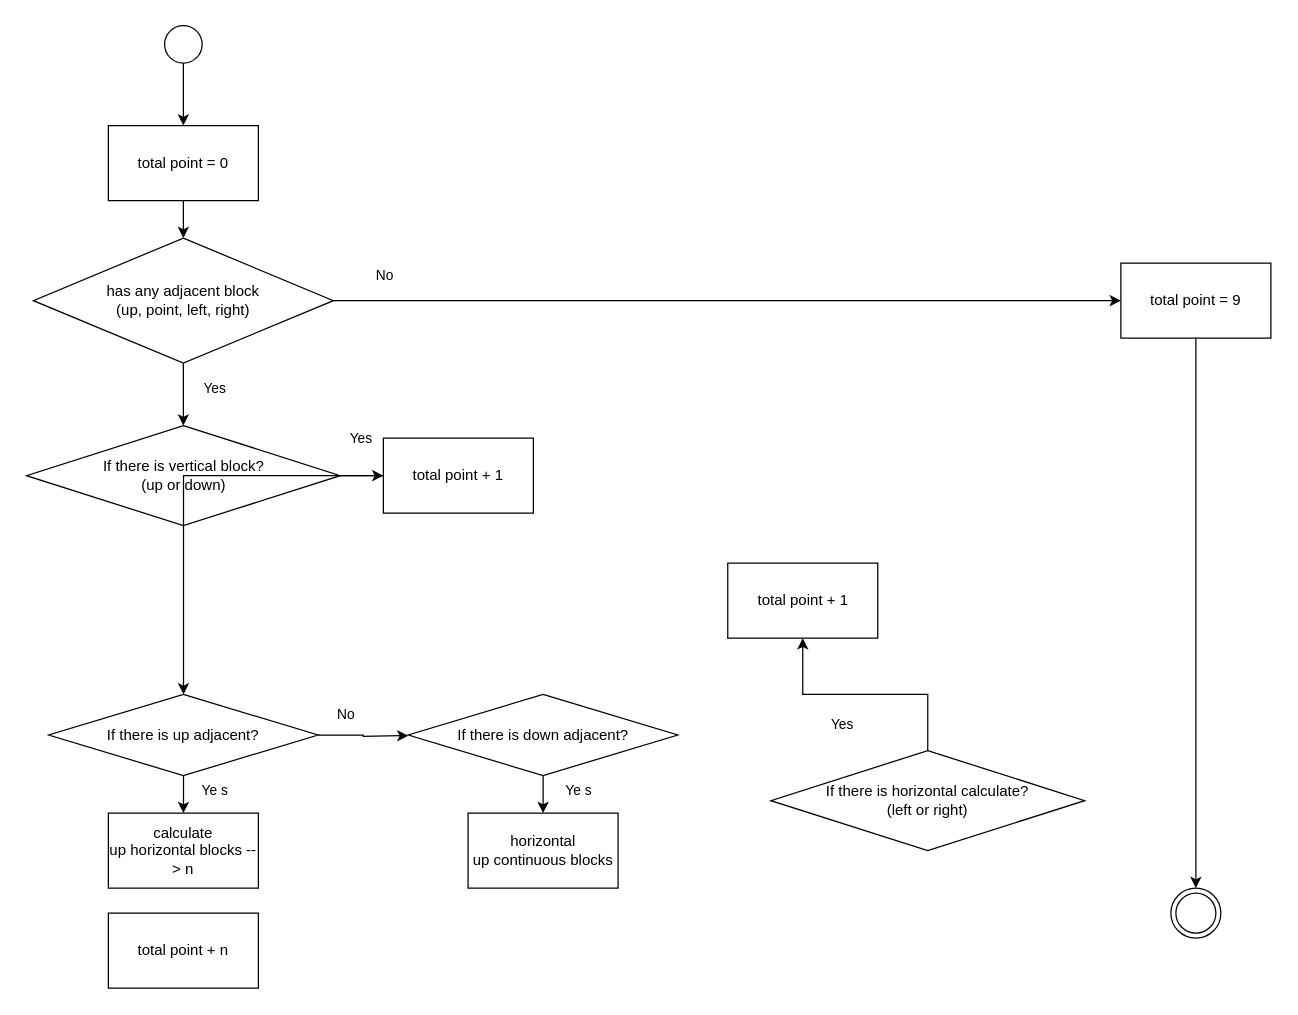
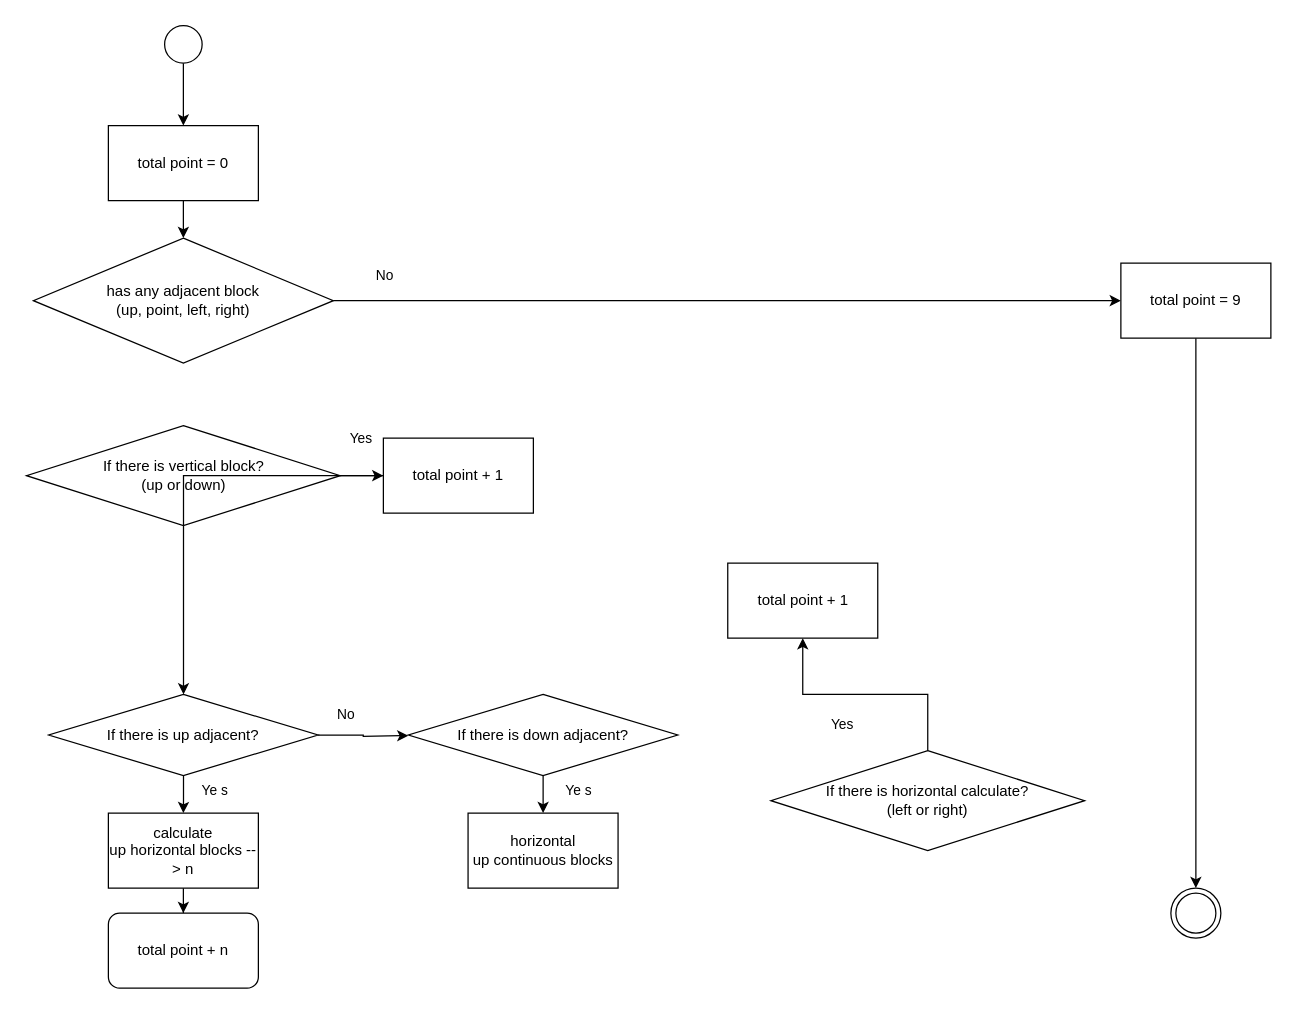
edge "has any adjacent block (up, point, left, right)" -> "If there is vertical block? (up or down)": removed, label "Yes"
edge "calculate up horizontal blocks -- > n" -> "total point + n": added
node "total point + n": shape rectangle -> rounded rectangle
